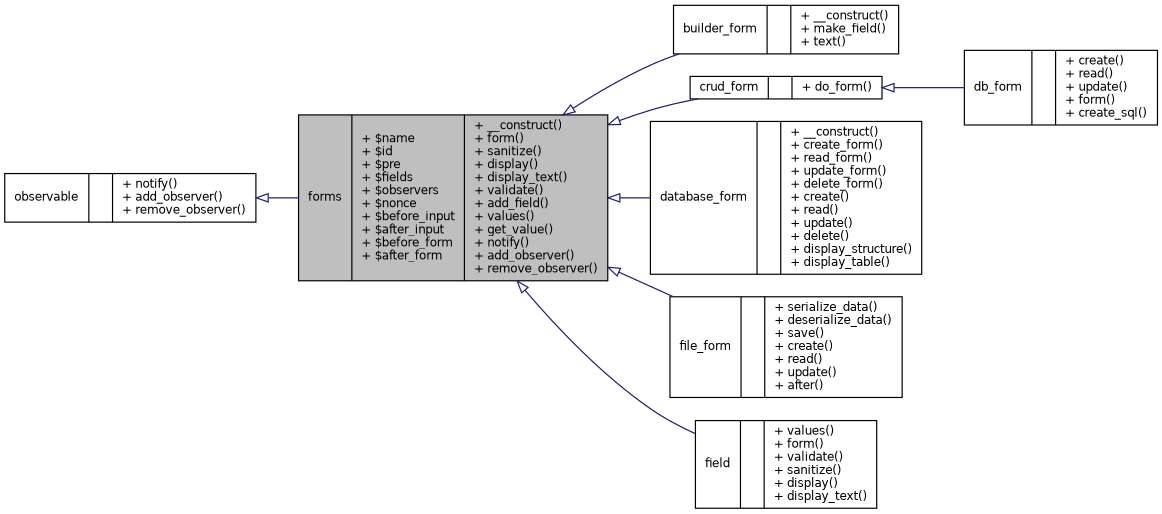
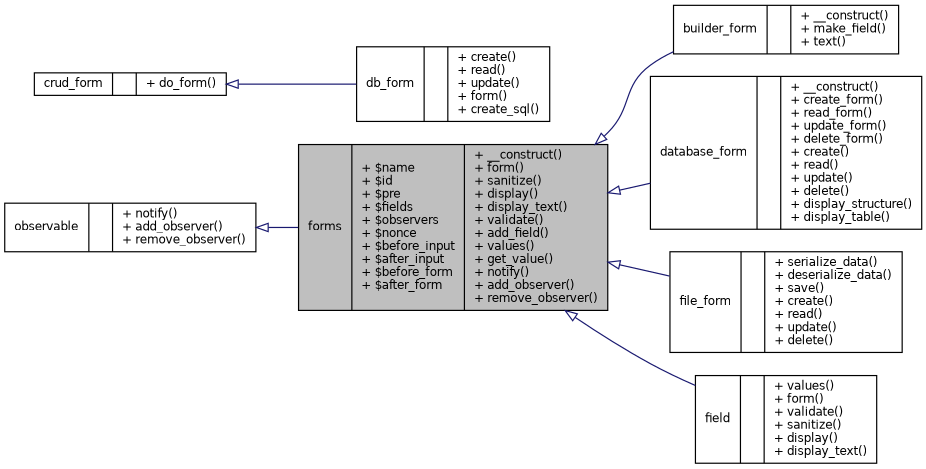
edge "crud_form" -> "forms": removed
node "file_form": text "+ after()" -> "+ delete()"
